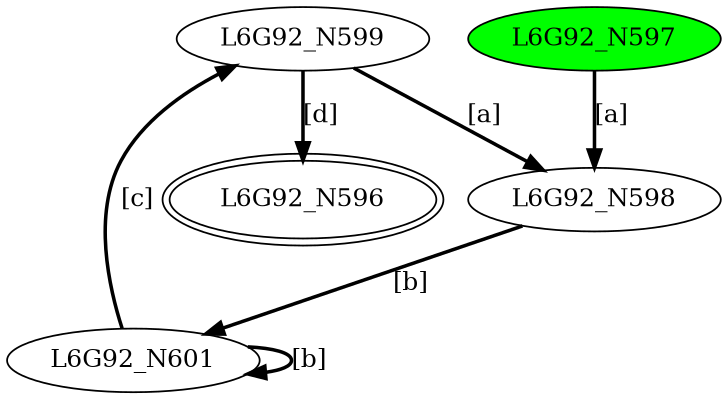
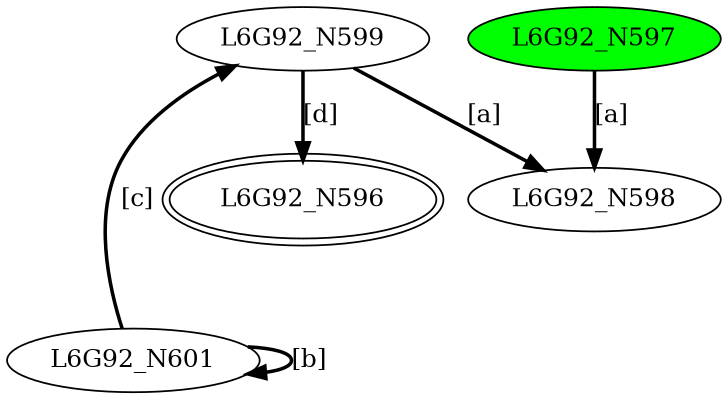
edge "L6G92_N598" -> "L6G92_N601": removed, label "[b]"
